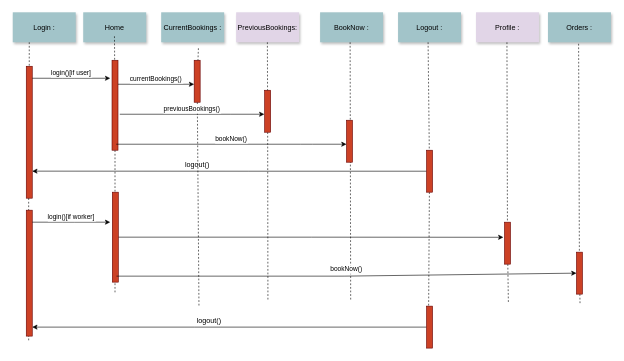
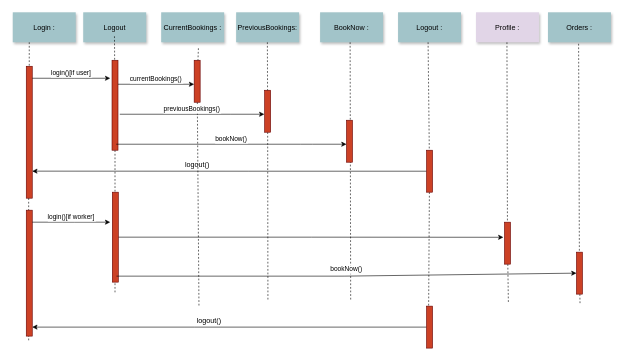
node "PreviousBookings:": fillcolor #e1d5e7 -> #a2c4c9
node "Home": label "Home" -> "Logout"
